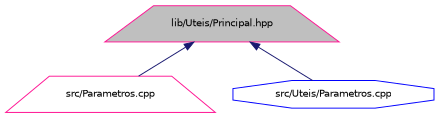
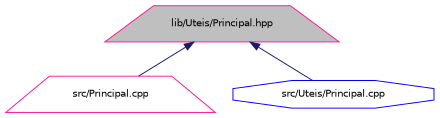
node "src/Parametros.cpp": label "src/Parametros.cpp" -> "src/Principal.cpp"
node "src/Uteis/Parametros.cpp": label "src/Uteis/Parametros.cpp" -> "src/Uteis/Principal.cpp"
